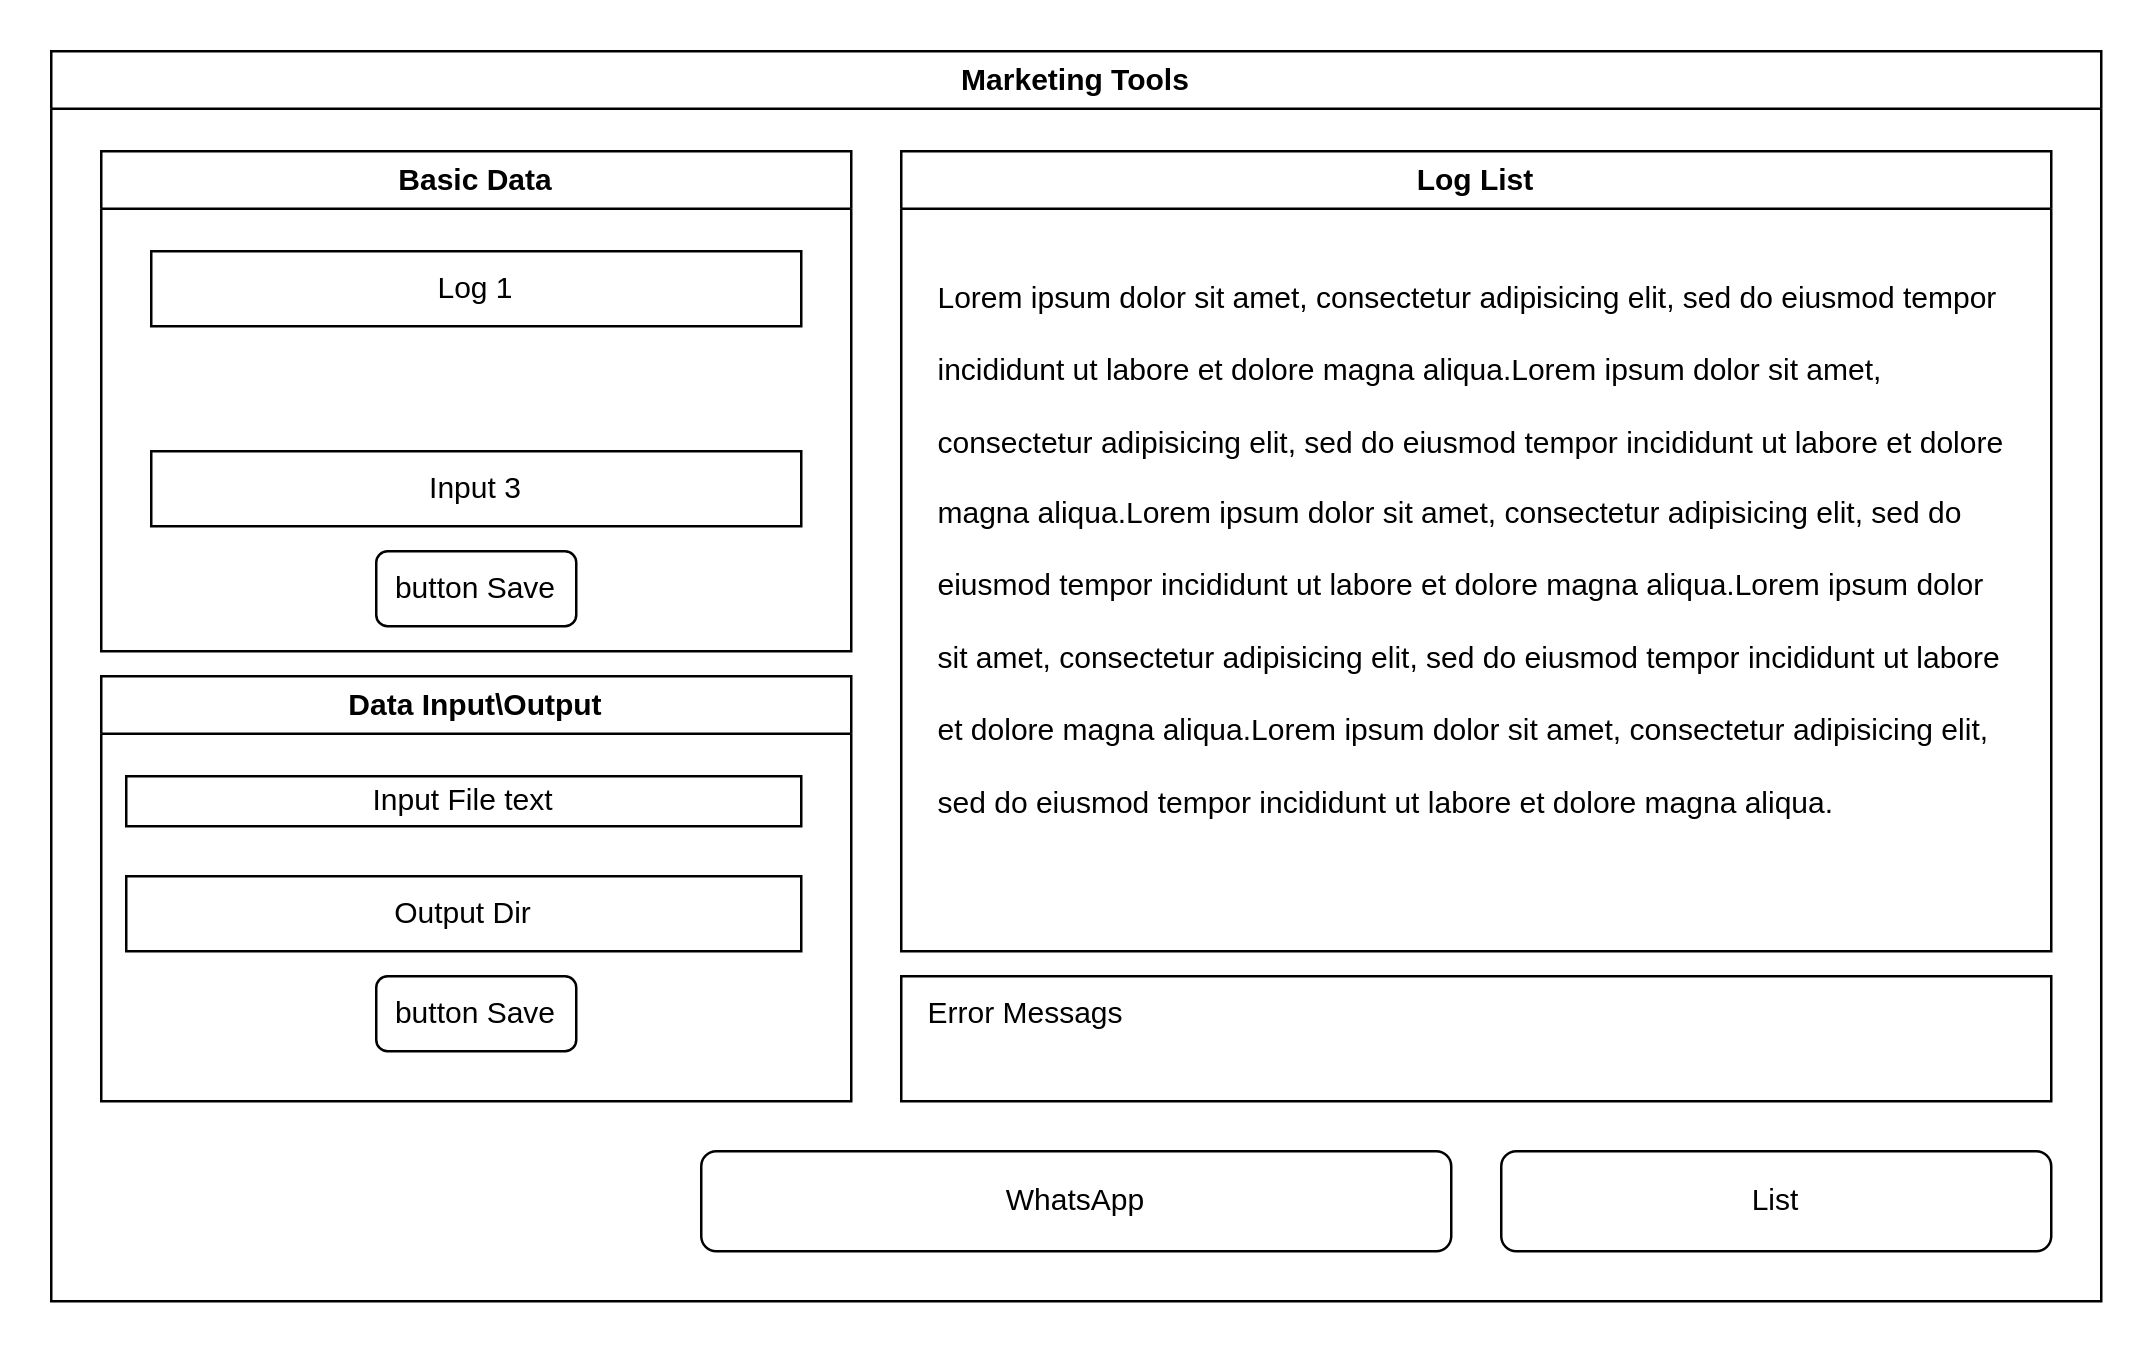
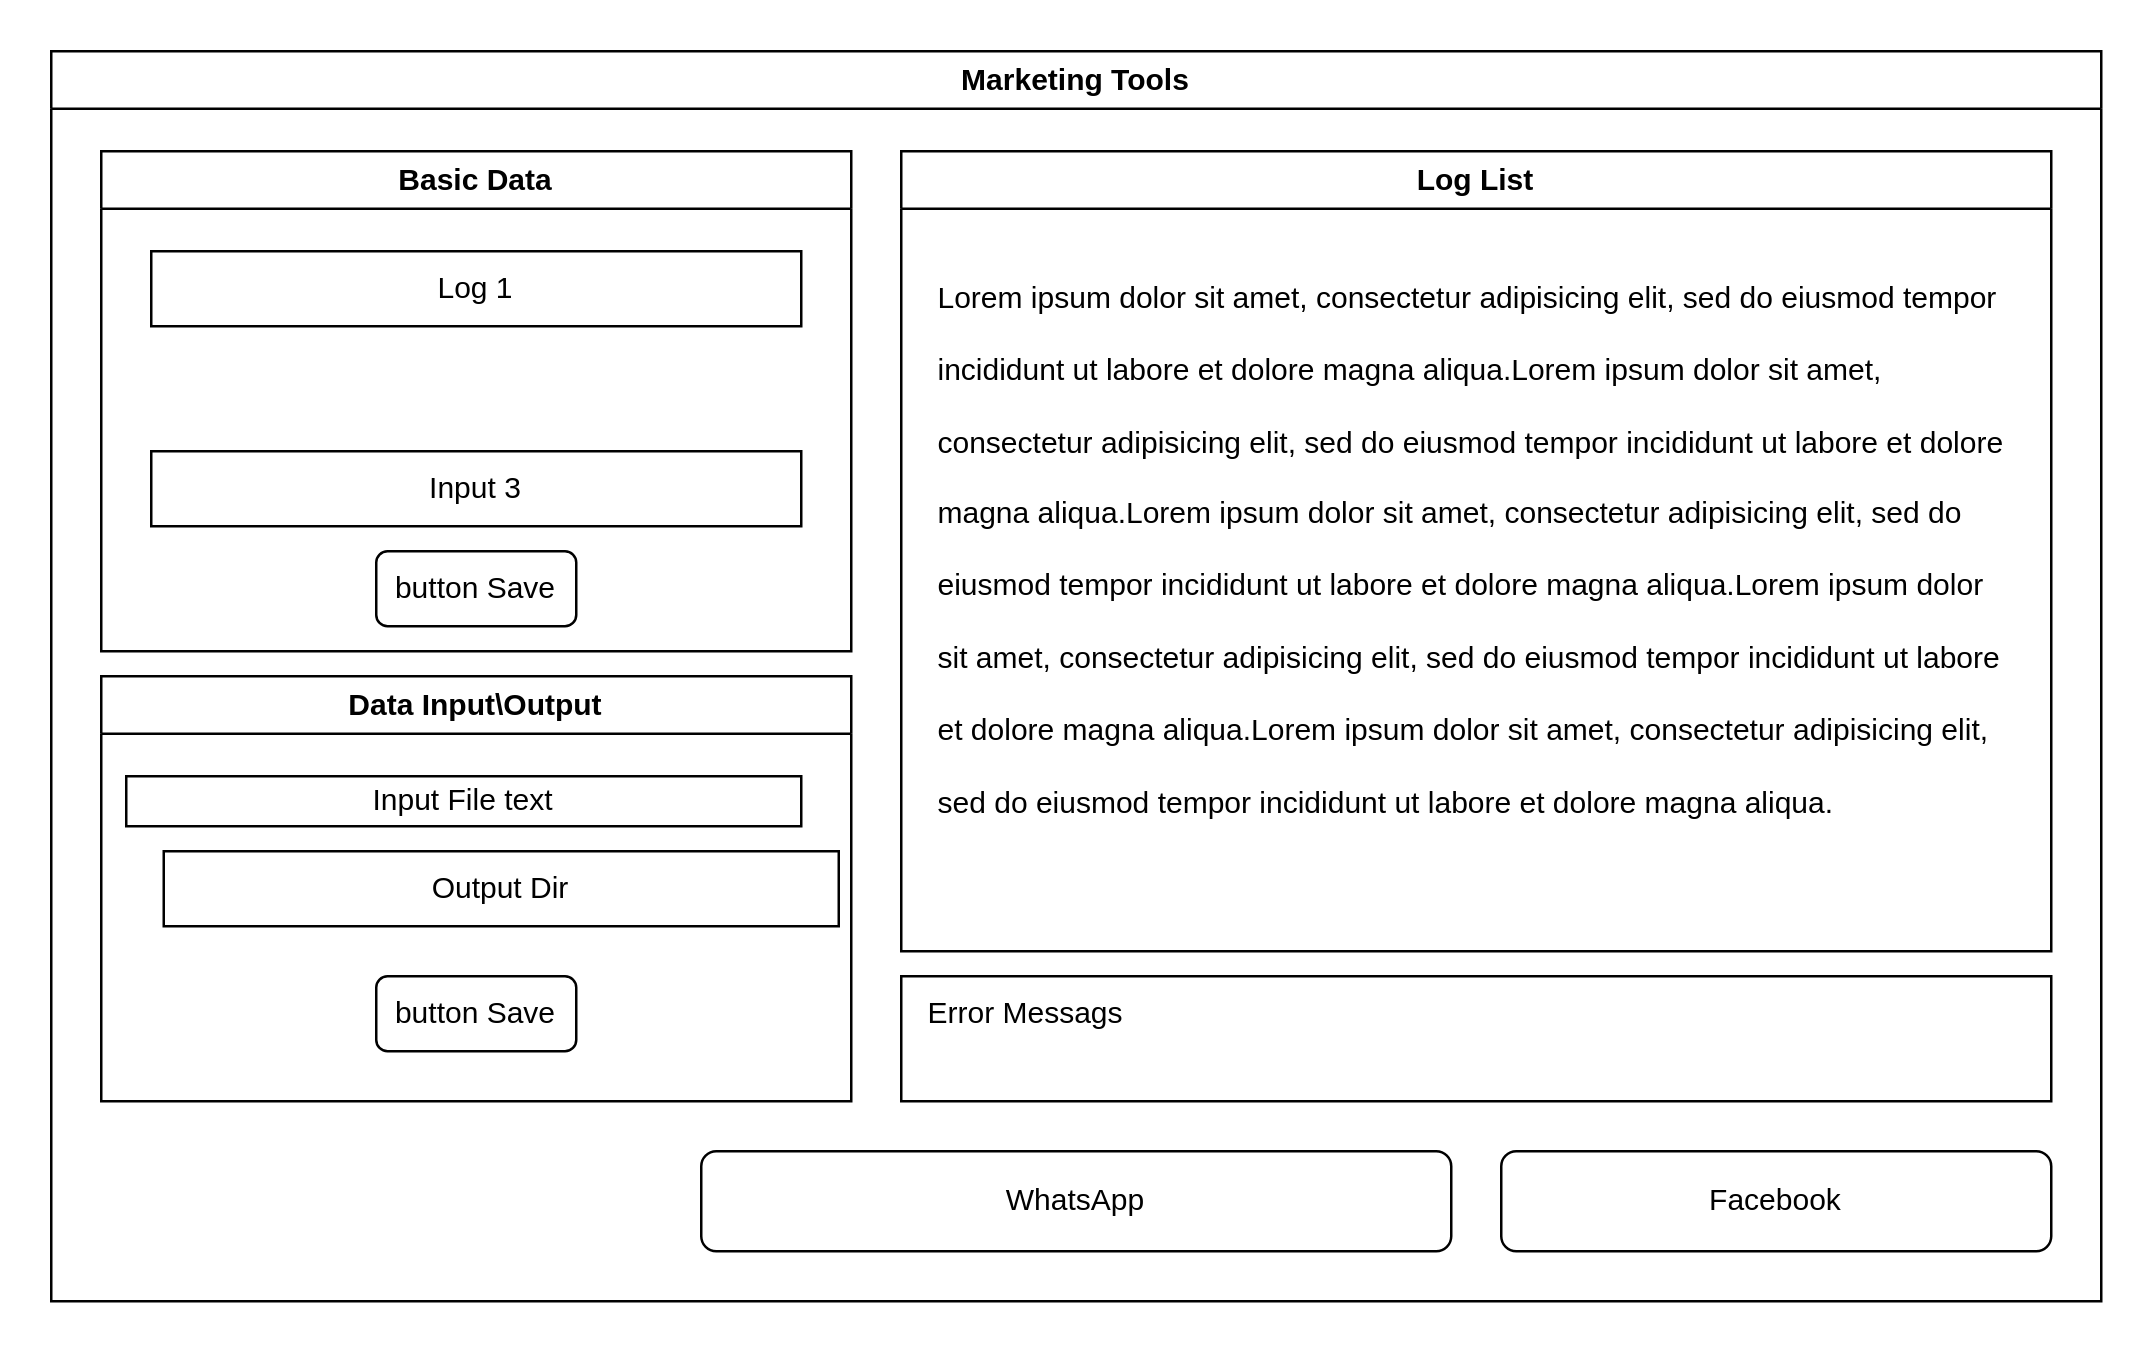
node "Output Dir": moved (464, 914) -> (501, 889)
node "List": label "List" -> "Facebook"
